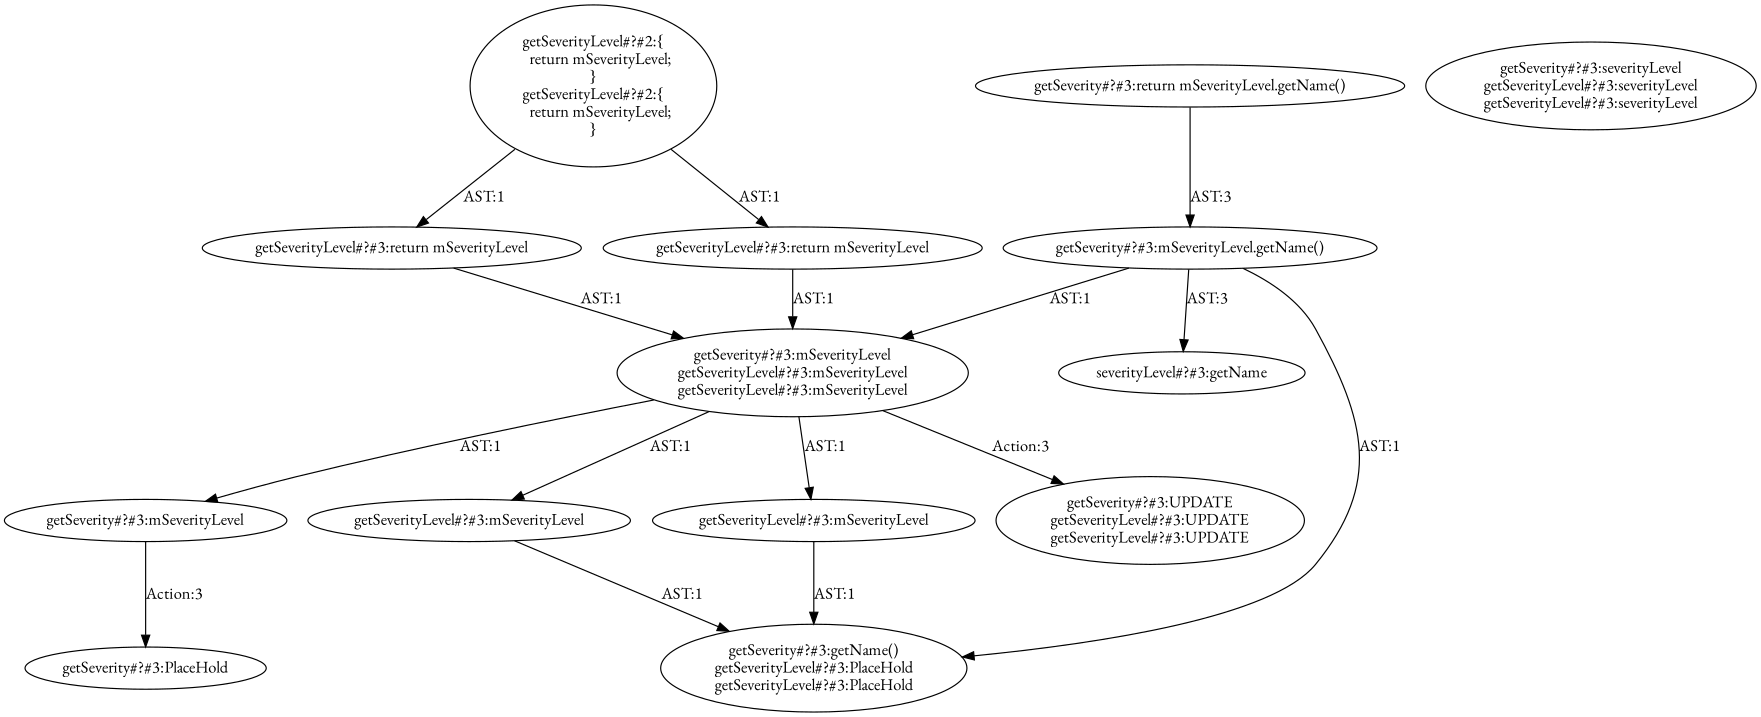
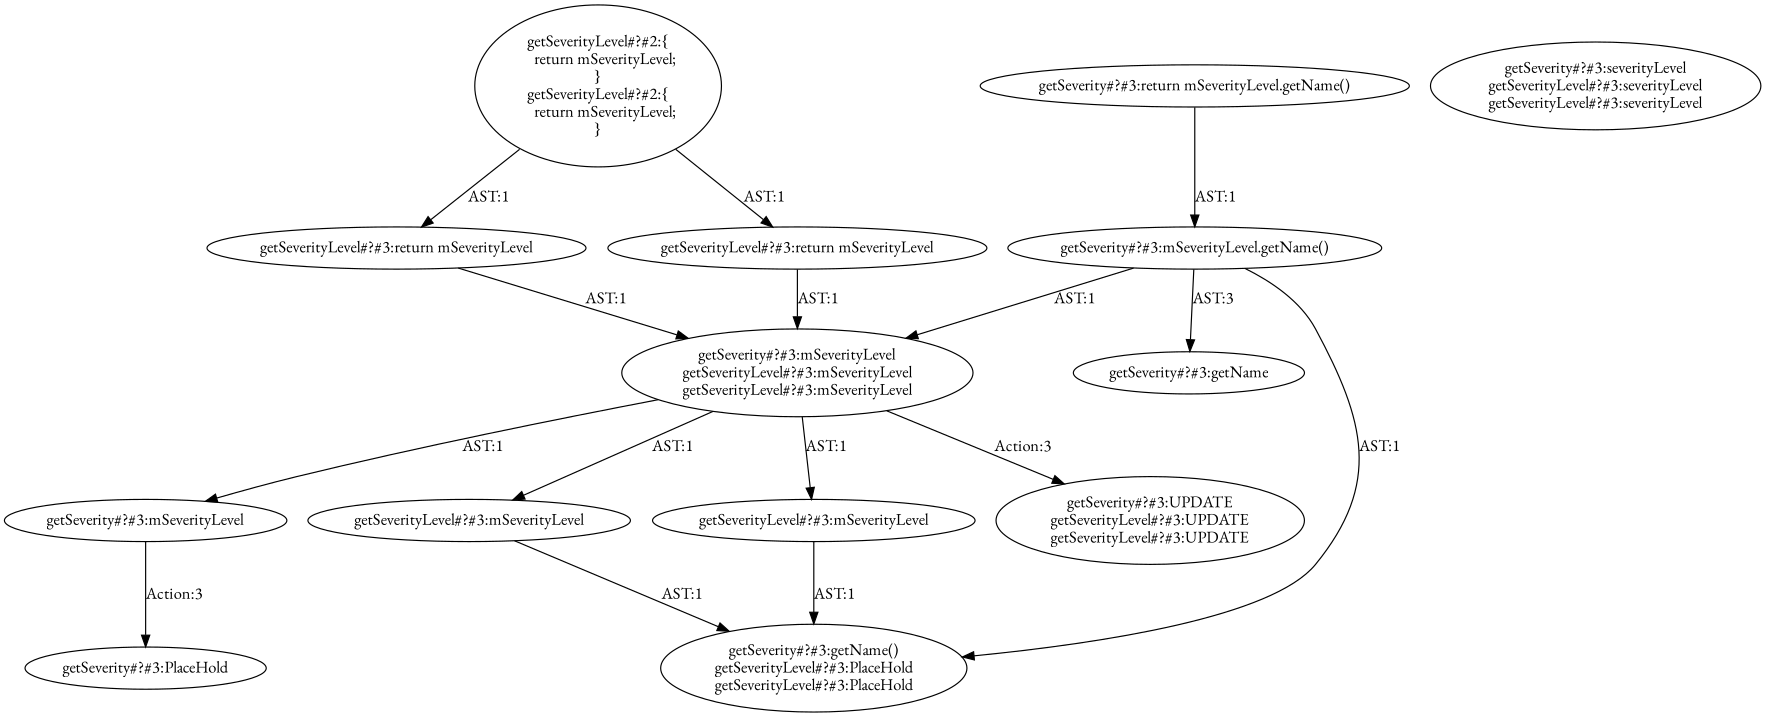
edge "getSeverity#?#3:return mSeverityLevel.getName()" -> "getSeverity#?#3:mSeverityLevel.getName()": label "AST:3" -> "AST:1"
node "severityLevel#?#3:getName": label "severityLevel#?#3:getName" -> "getSeverity#?#3:getName"
